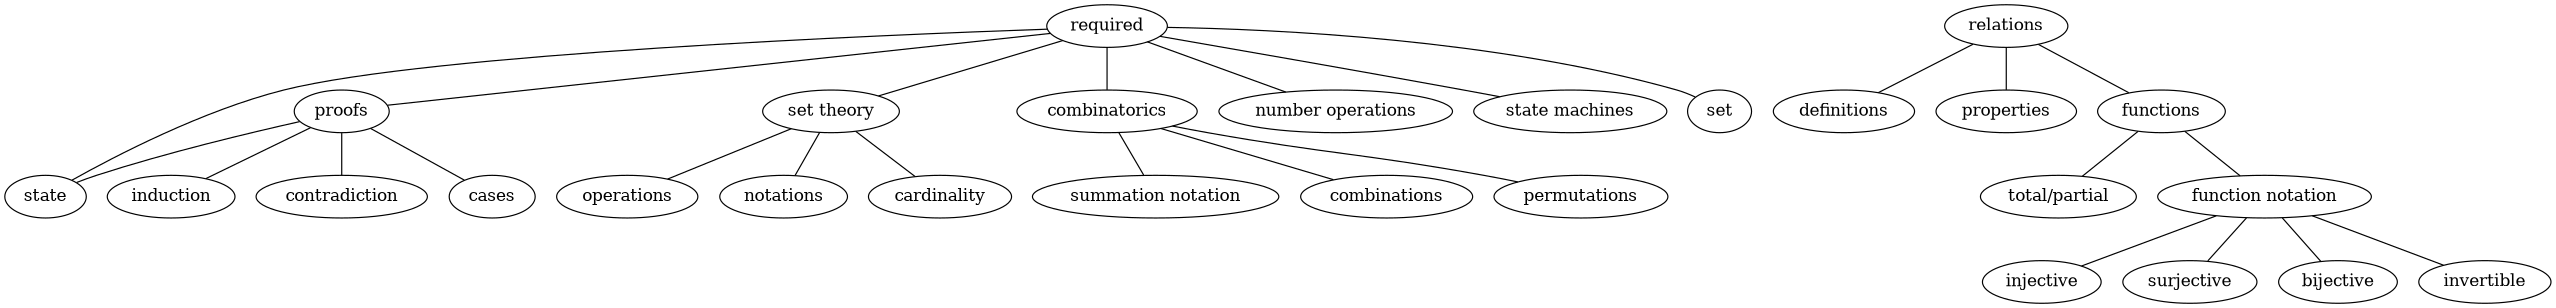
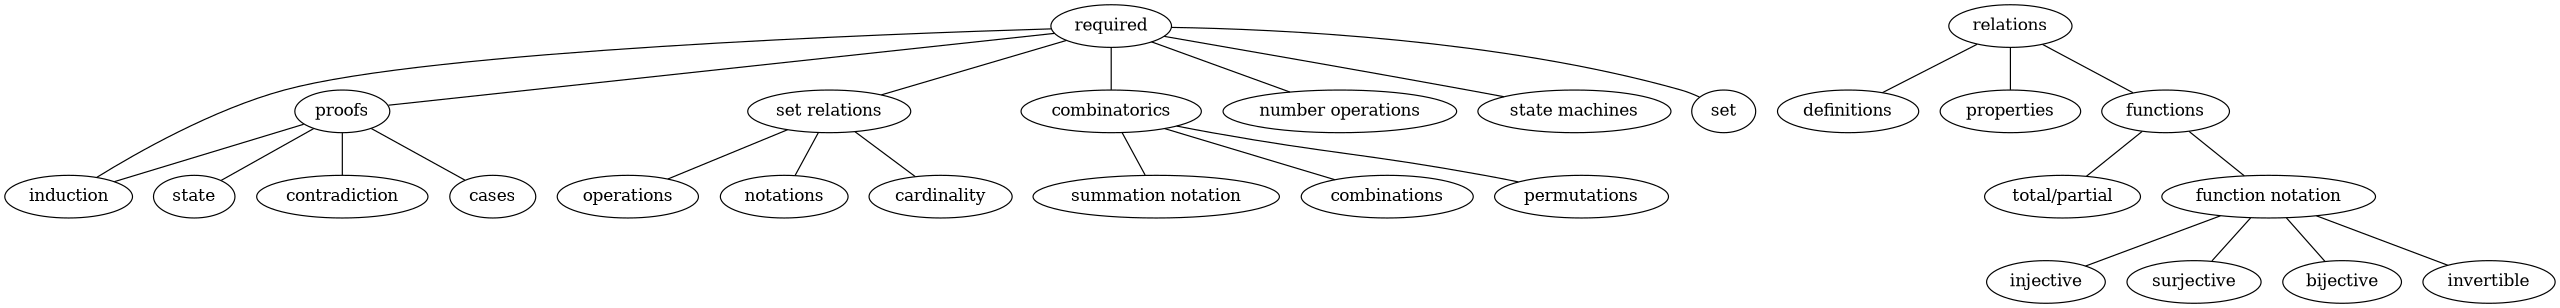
edge "required" -- "state": now "required" -- "induction"
node "set theory": label "set theory" -> "set relations"
